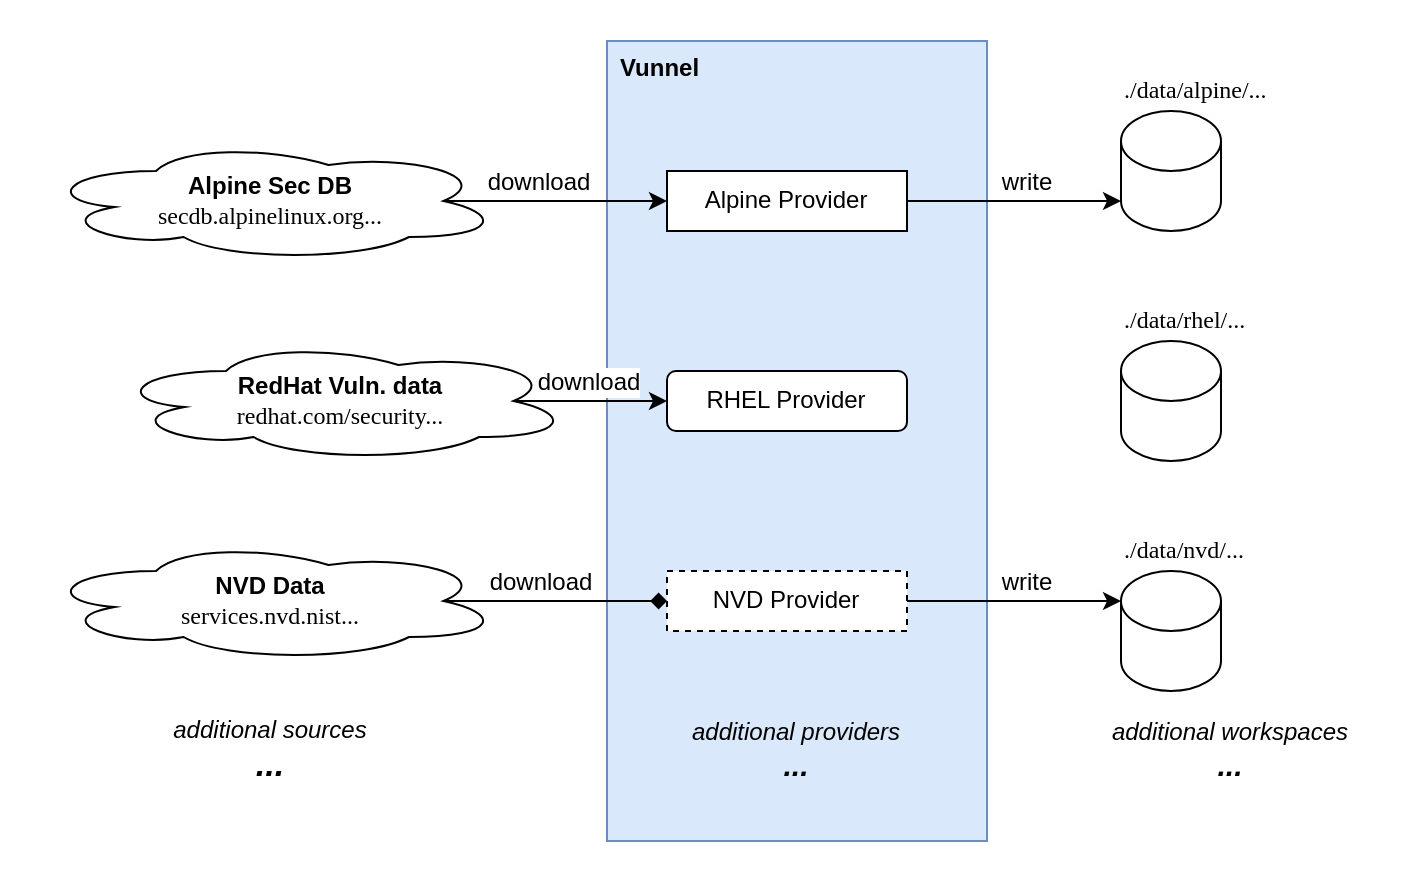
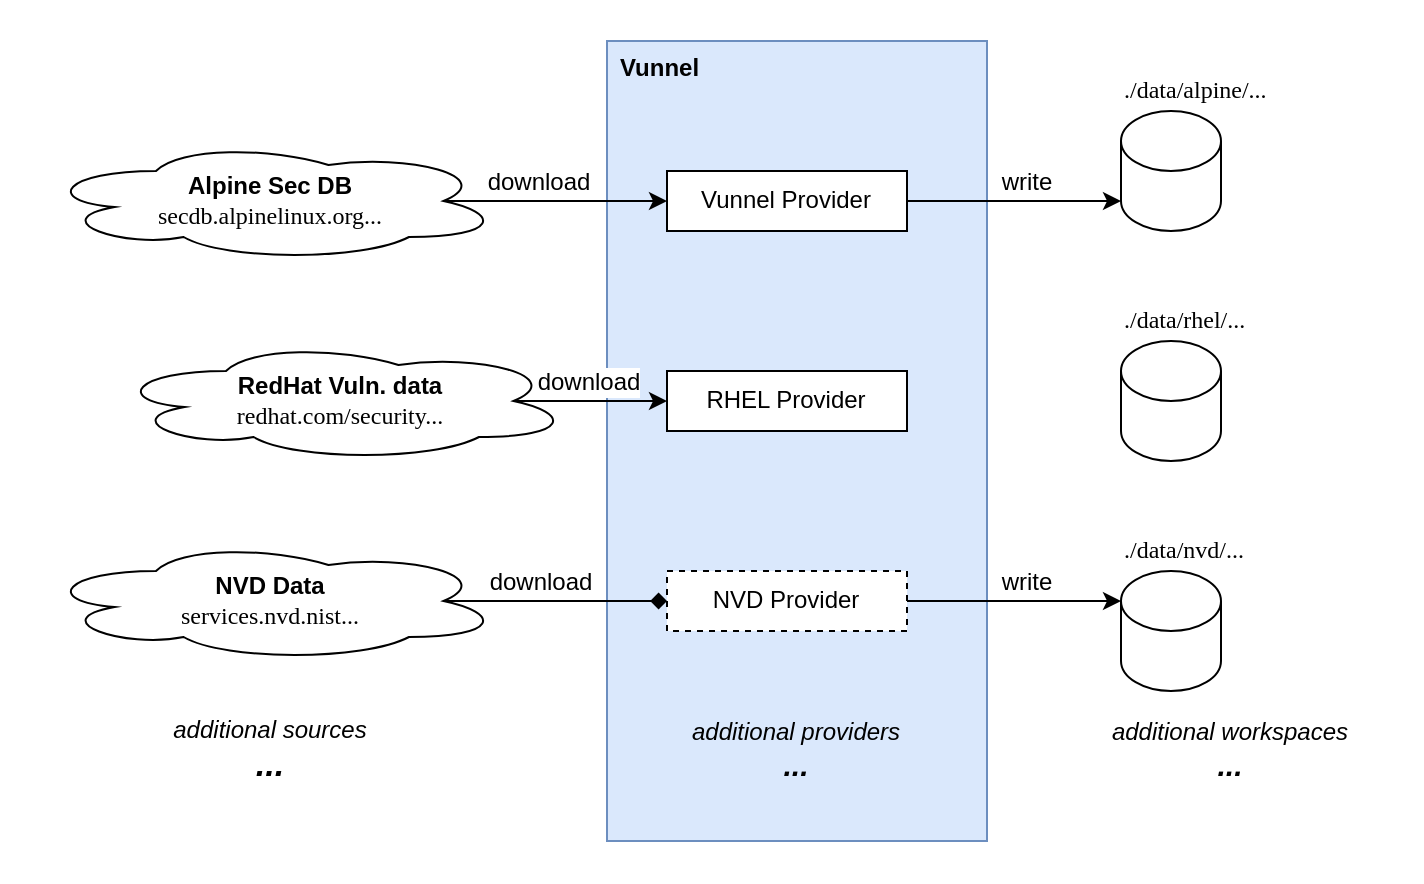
node "Alpine Provider": label "Alpine Provider" -> "Vunnel Provider"
node "RHEL Provider": shape rounded rectangle -> rectangle
